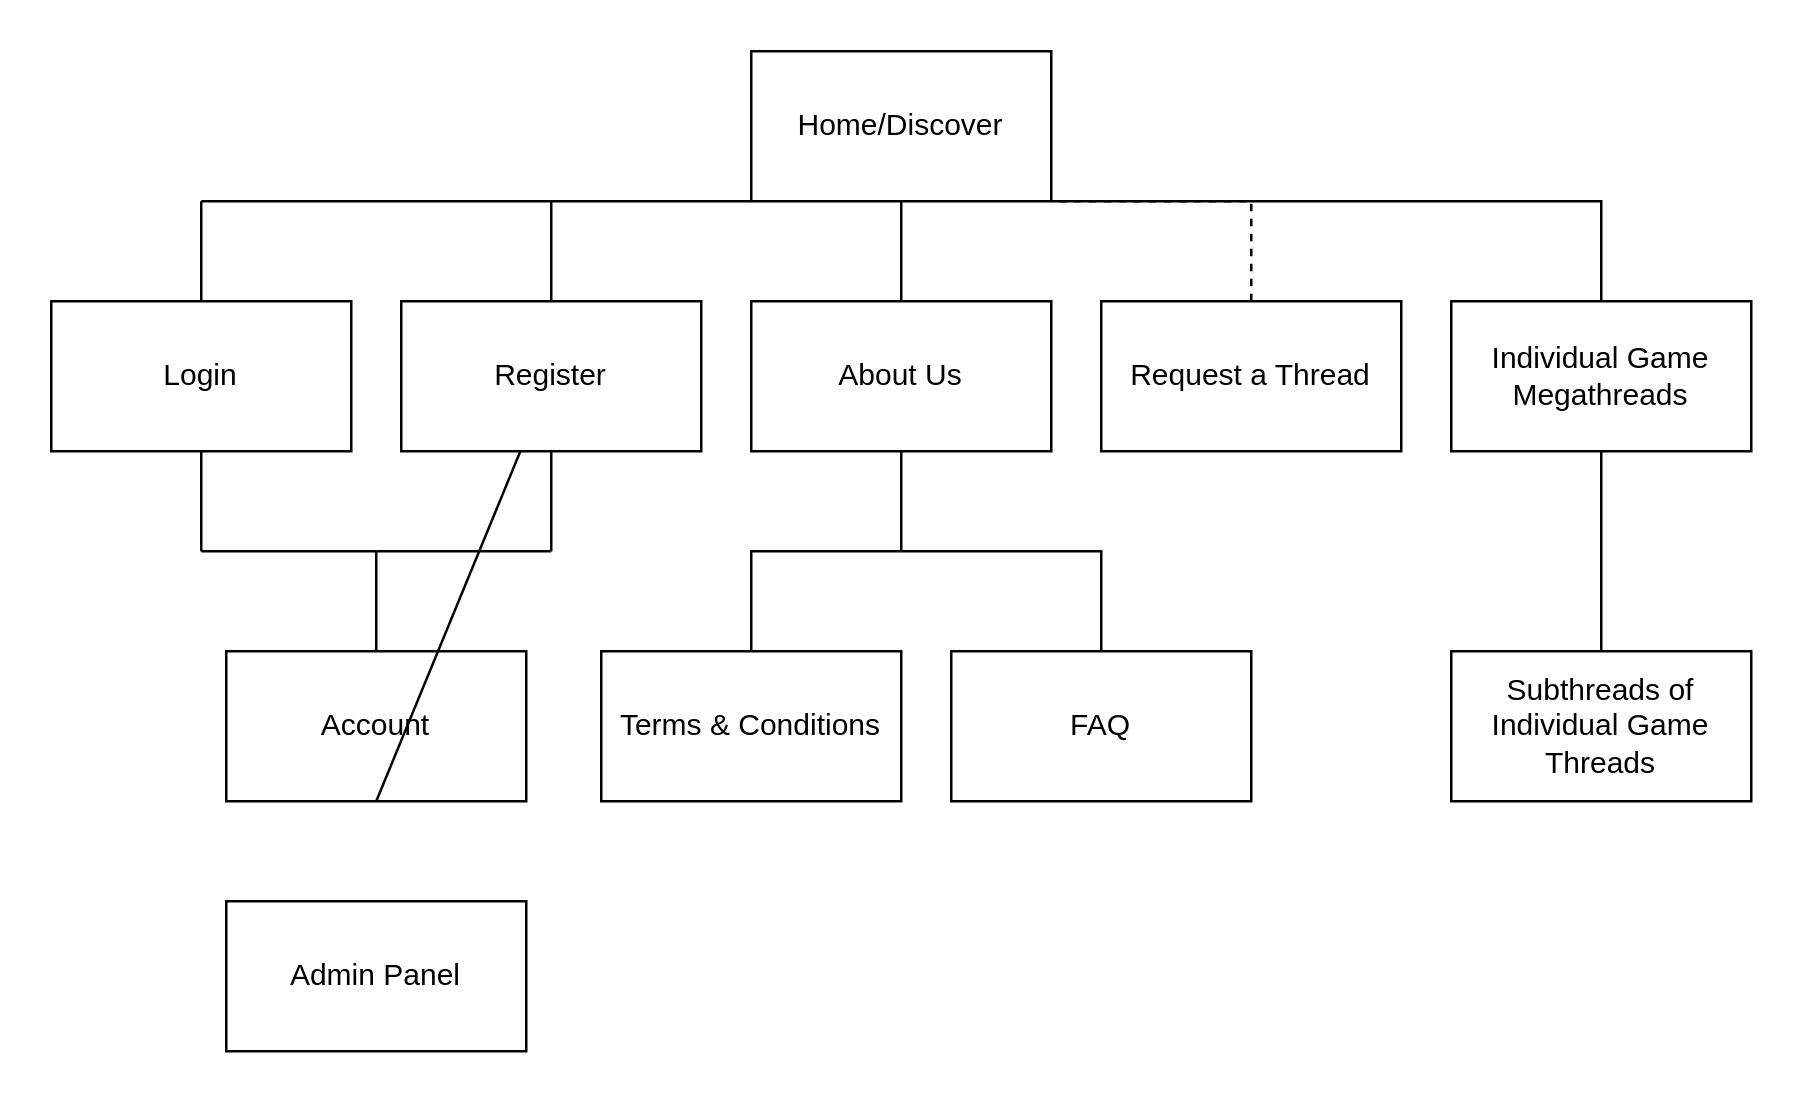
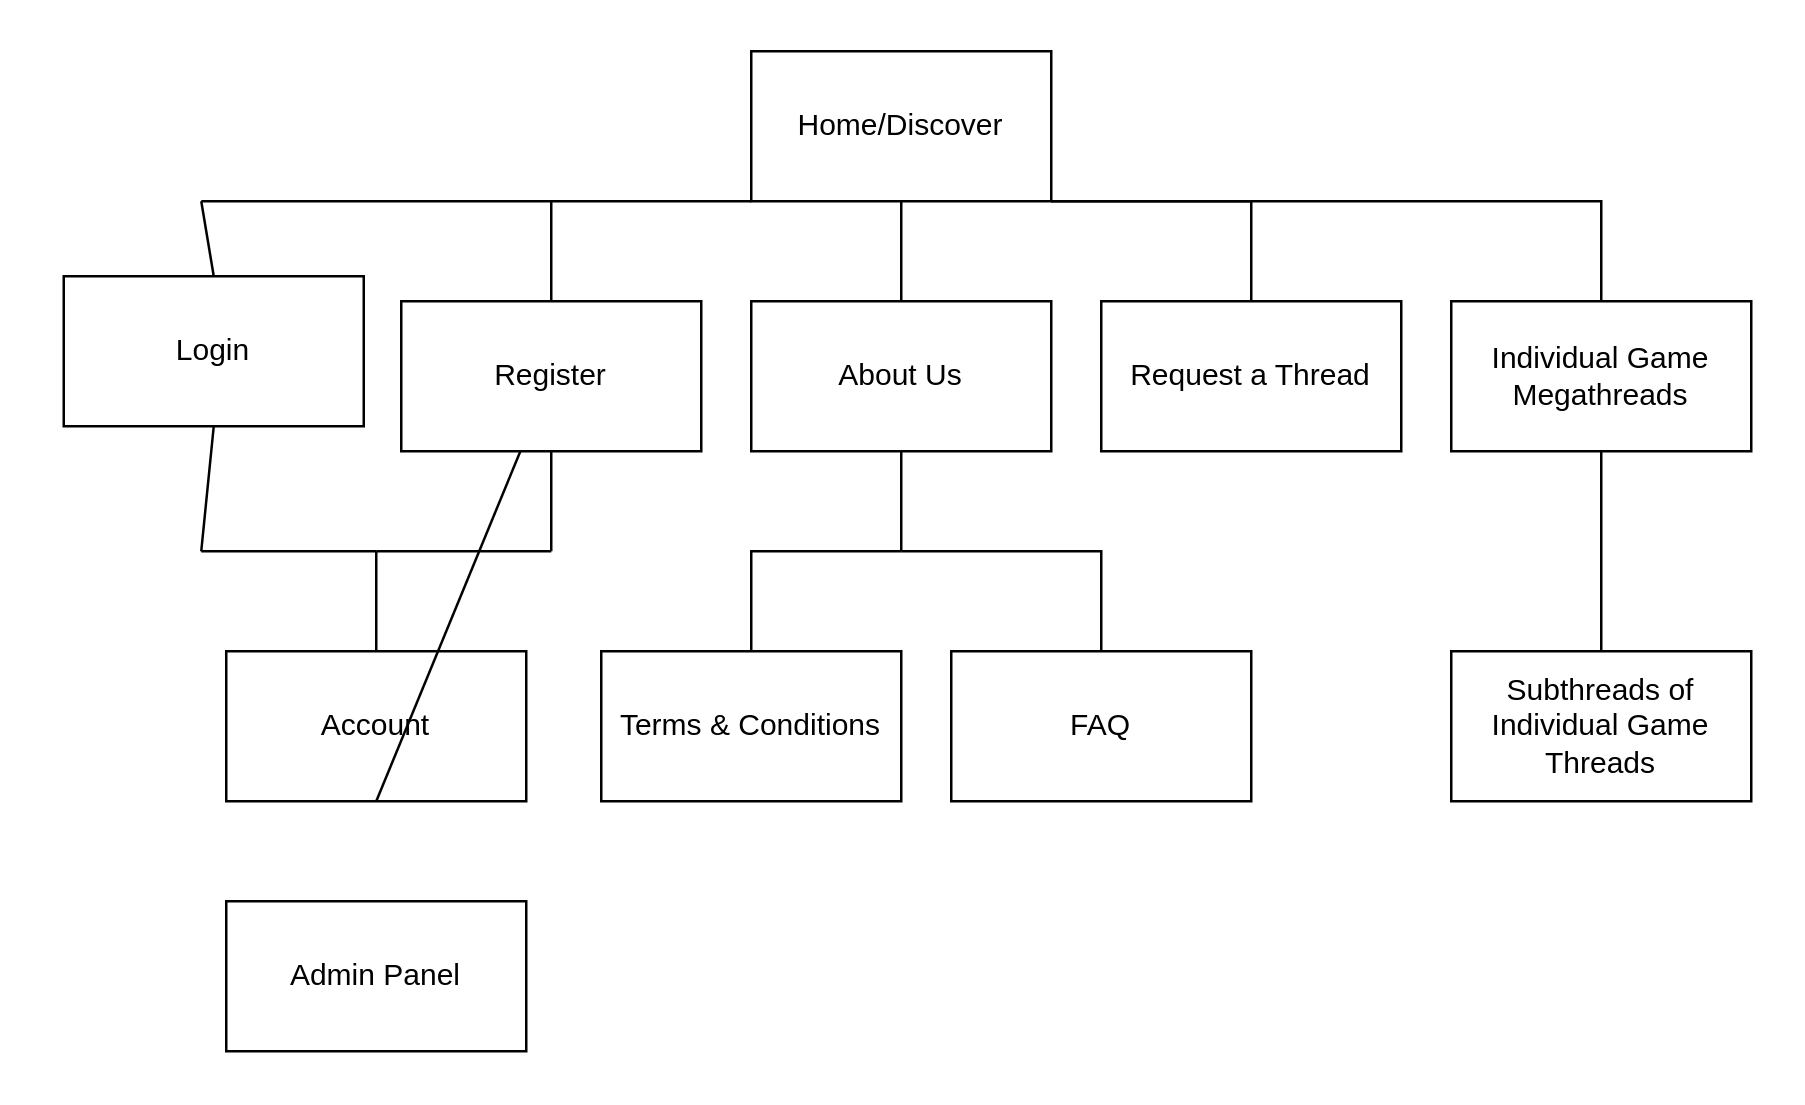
edge "Home/Discover" -- "Request a Thread": style dashed -> solid
node "Login": moved (201, 376) -> (214, 351)
